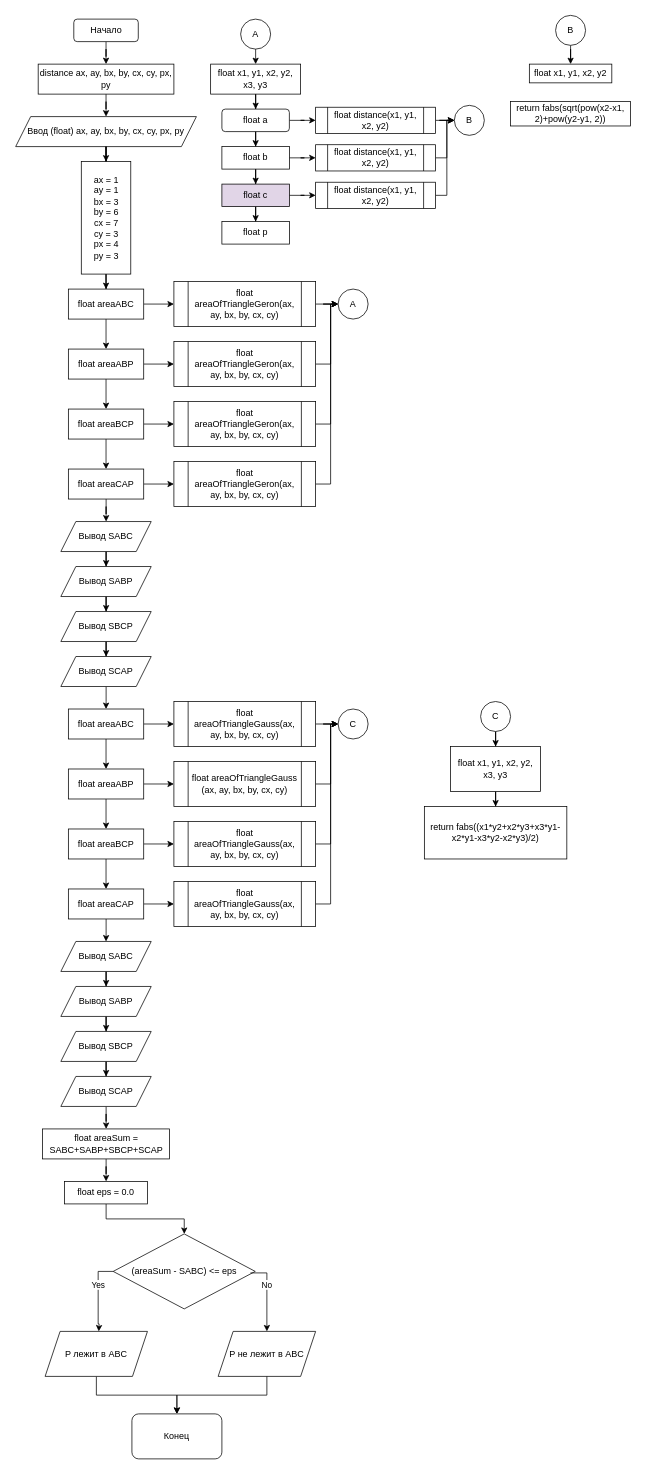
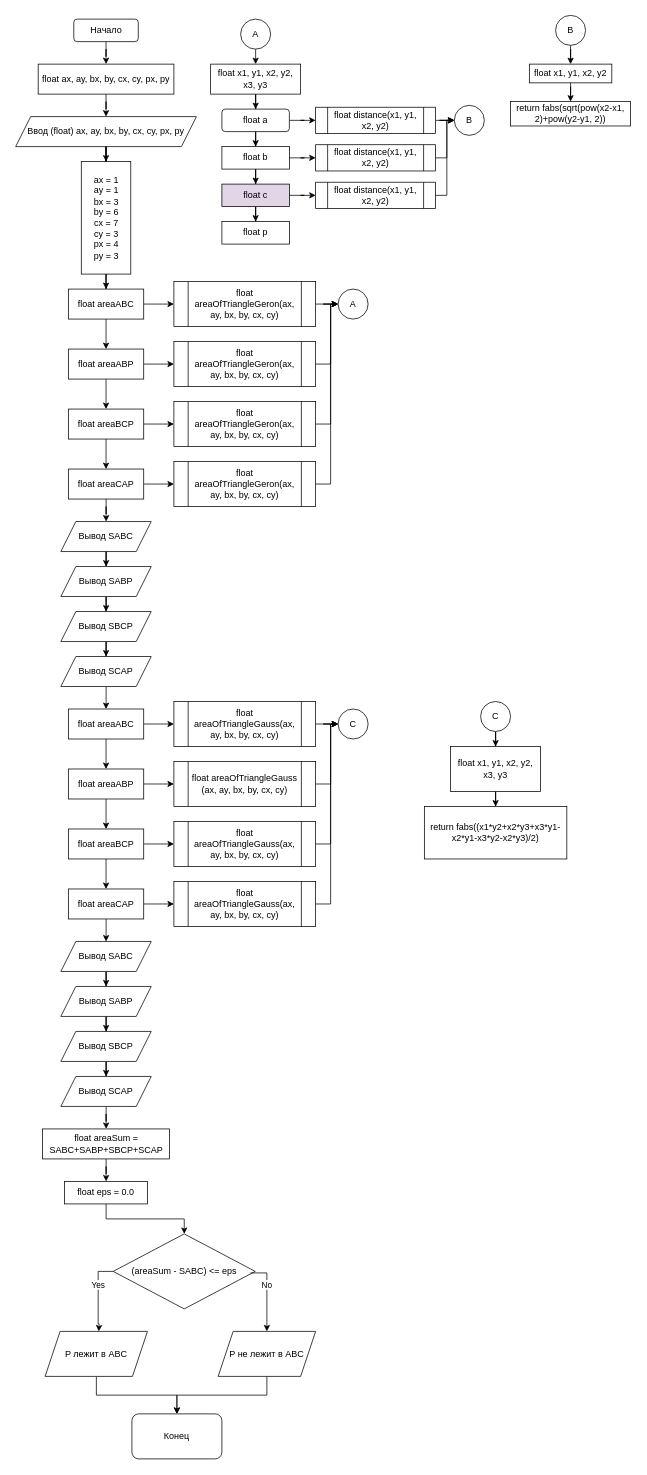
node "distance ax, ay, bx, by, cx, cy, px, py": label "distance ax, ay, bx, by, cx, cy, px, py" -> "float ax, ay, bx, by, cx, cy, px, py"
edge "float x1, y1, x2, y2" -> "return fabs(sqrt(pow(x2-x1, 2)+pow(y2-y1, 2))": added
